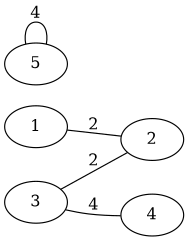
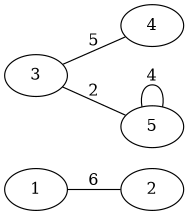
edge "1" -- "2": label "2" -> "6"
edge "2" -- "3": now "5" -- "3"
edge "3" -- "4": label "4" -> "5"
